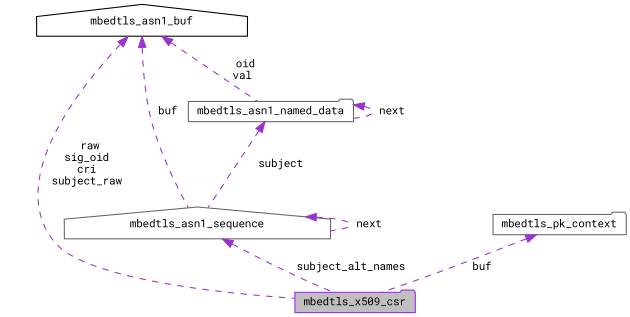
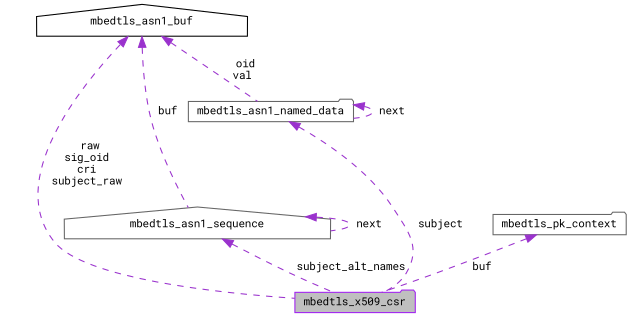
edge "mbedtls_asn1_sequence" -> "mbedtls_asn1_named_data": now "mbedtls_x509_csr" -> "mbedtls_asn1_named_data"
